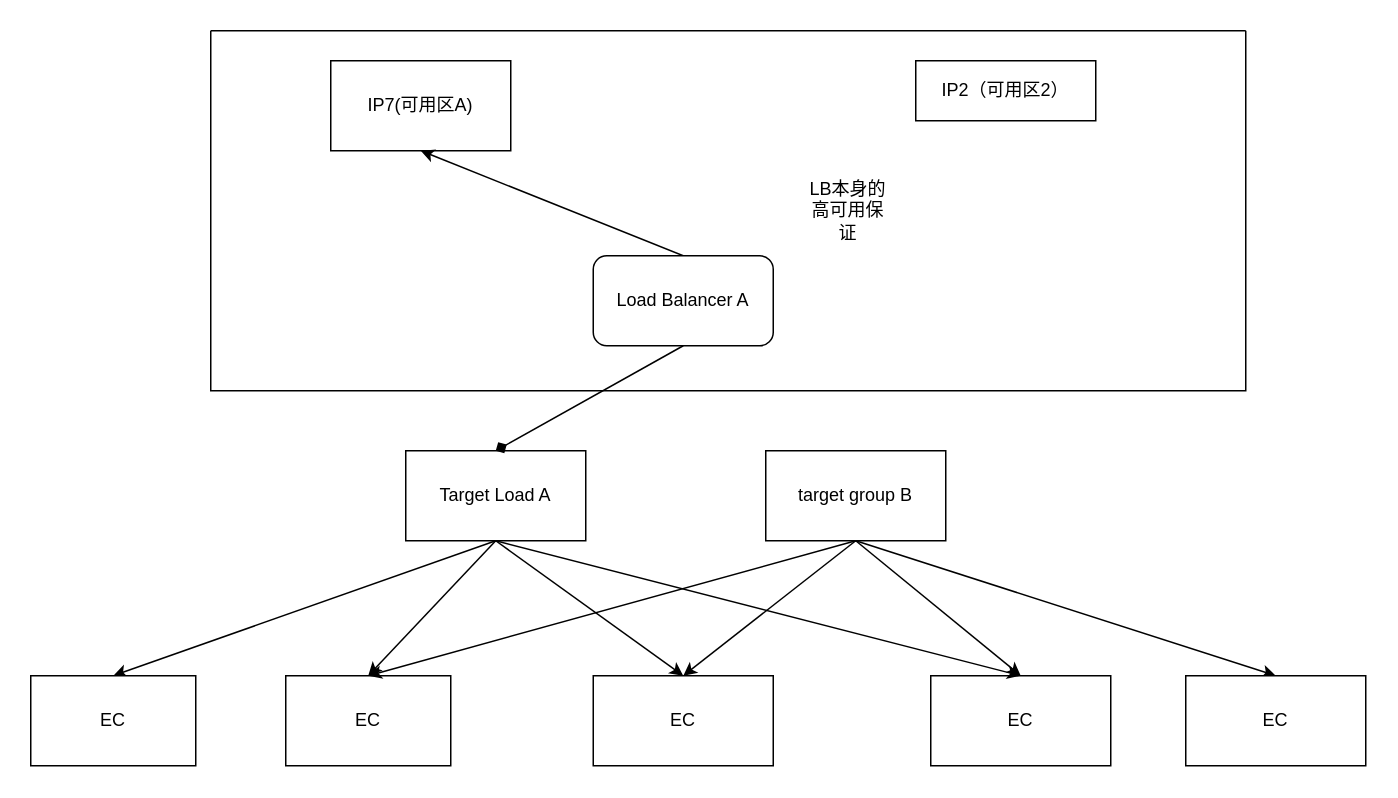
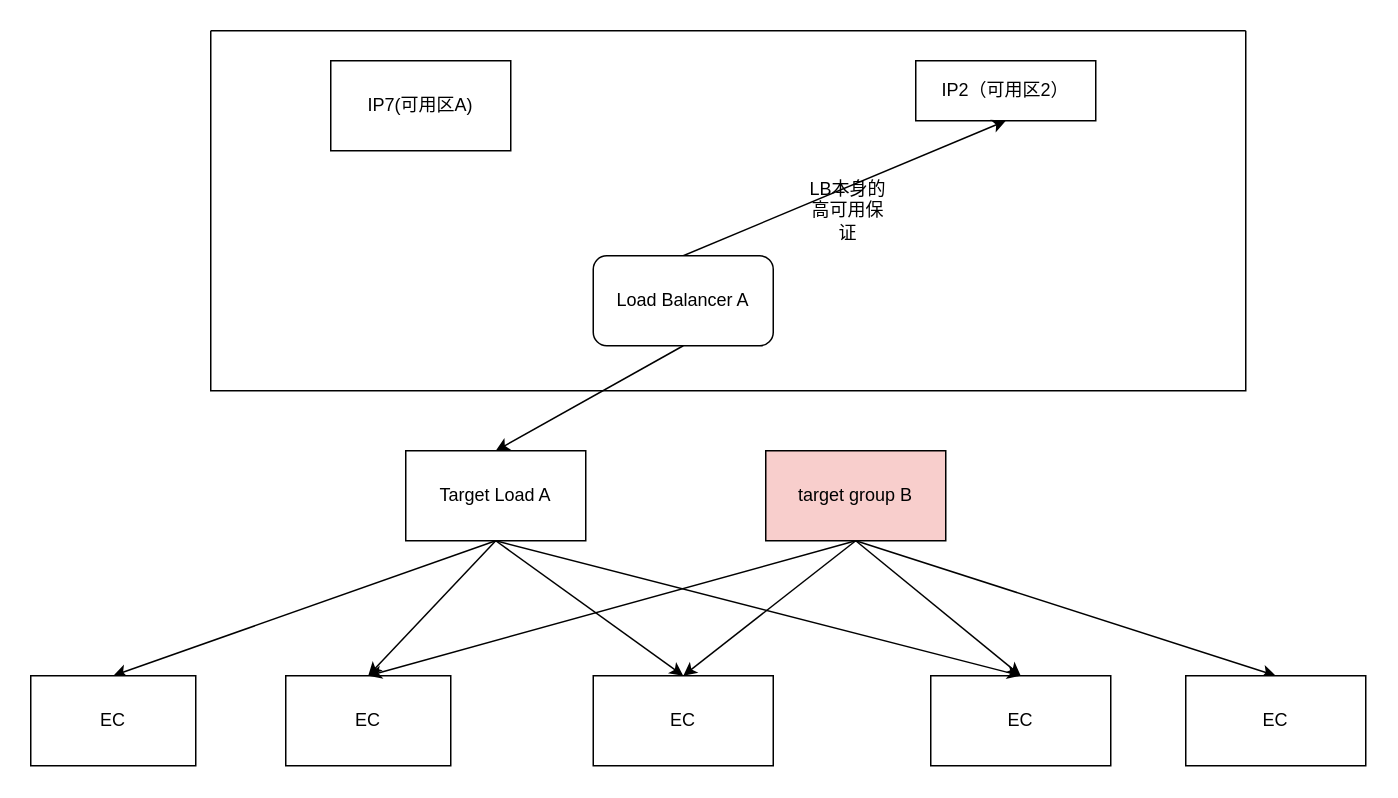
edge "Load Balancer A" -> "IP2（可用区2）": added
edge "Load Balancer A" -> "IP7(可用区A)": removed
edge "Load Balancer A" -> "Target Load A": arrowhead diamond -> classic
node "target group B": fillcolor #ffffff -> #f8cecc
